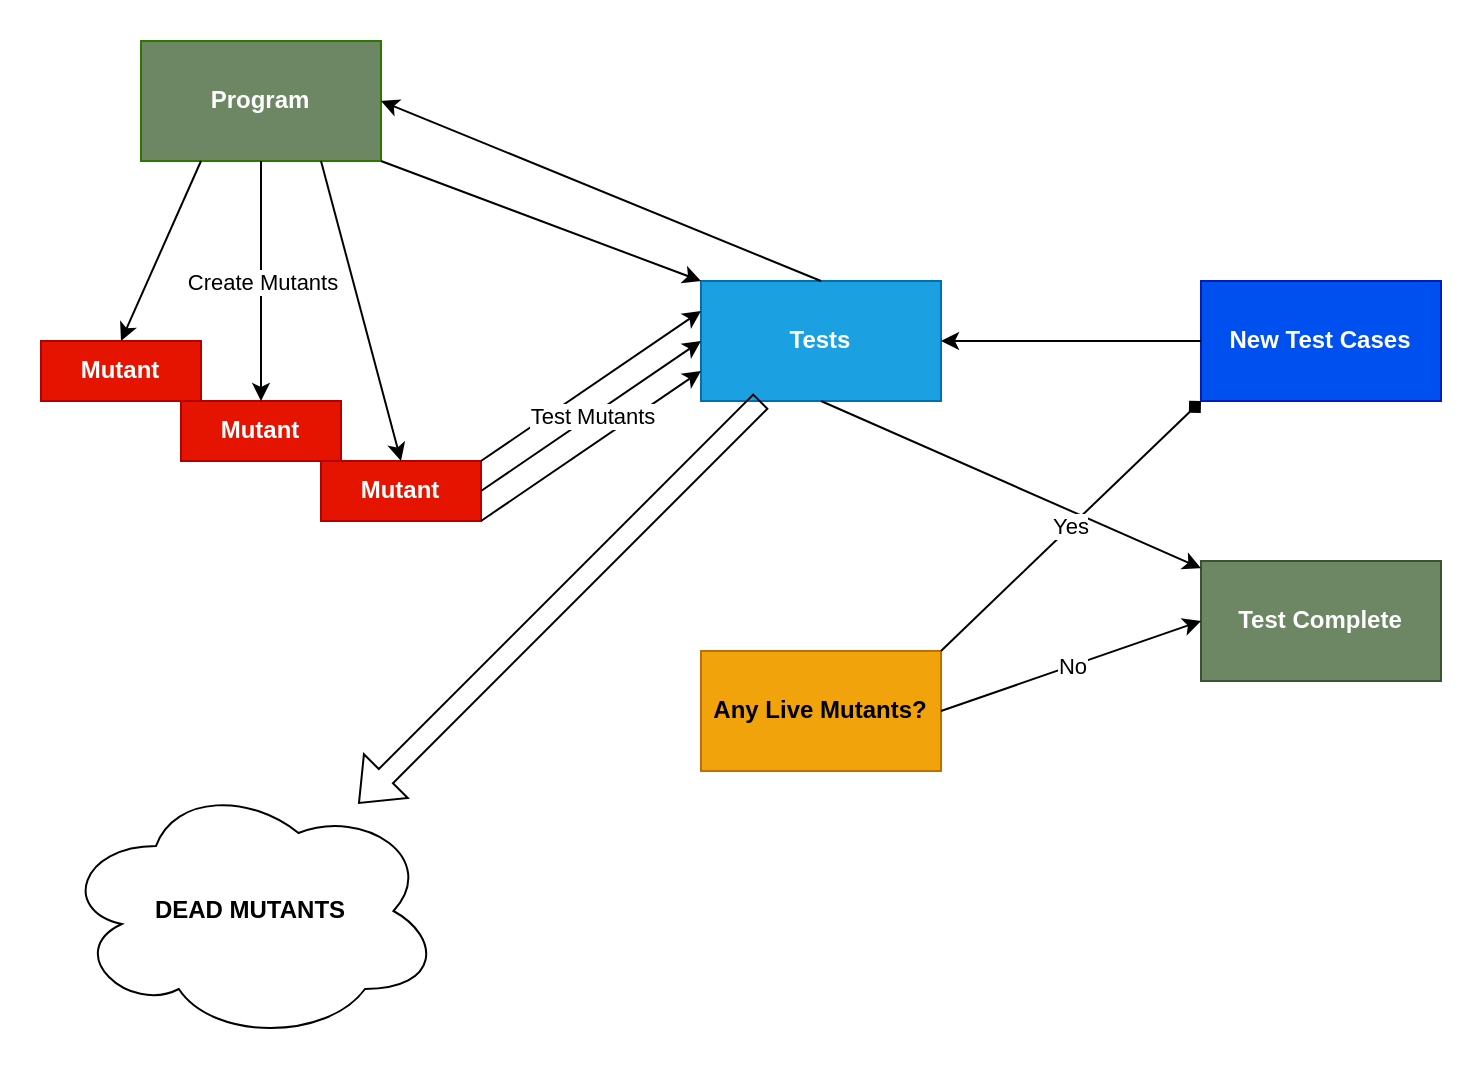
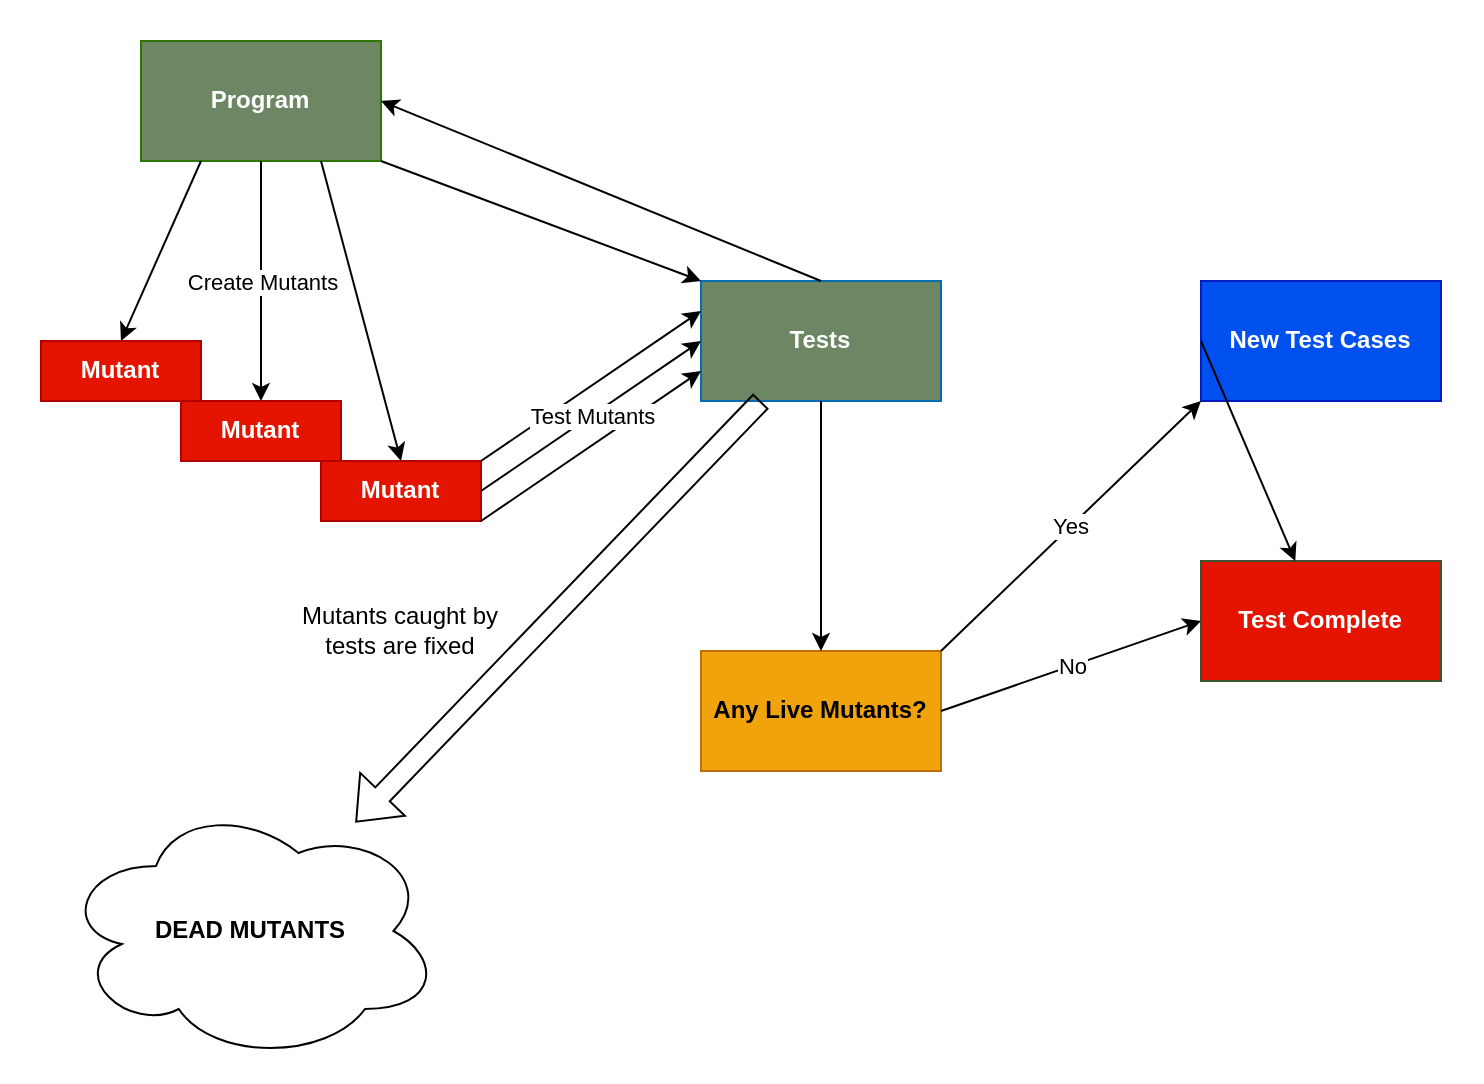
node "Tests": fillcolor #1ba1e2 -> #6d8764
edge "New Test Cases" -> "Tests": now "New Test Cases" -> "Test Complete"
edge "Any Live Mutants?" -> "New Test Cases": arrowhead diamond -> classic
edge "Tests" -> "Test Complete": now "Tests" -> "Any Live Mutants?"
node "Test Complete": fillcolor #6d8764 -> #e51400
node "Mutants caught by tests are fixed": added
node "DEAD MUTANTS": moved (251, 911) -> (251, 931)
